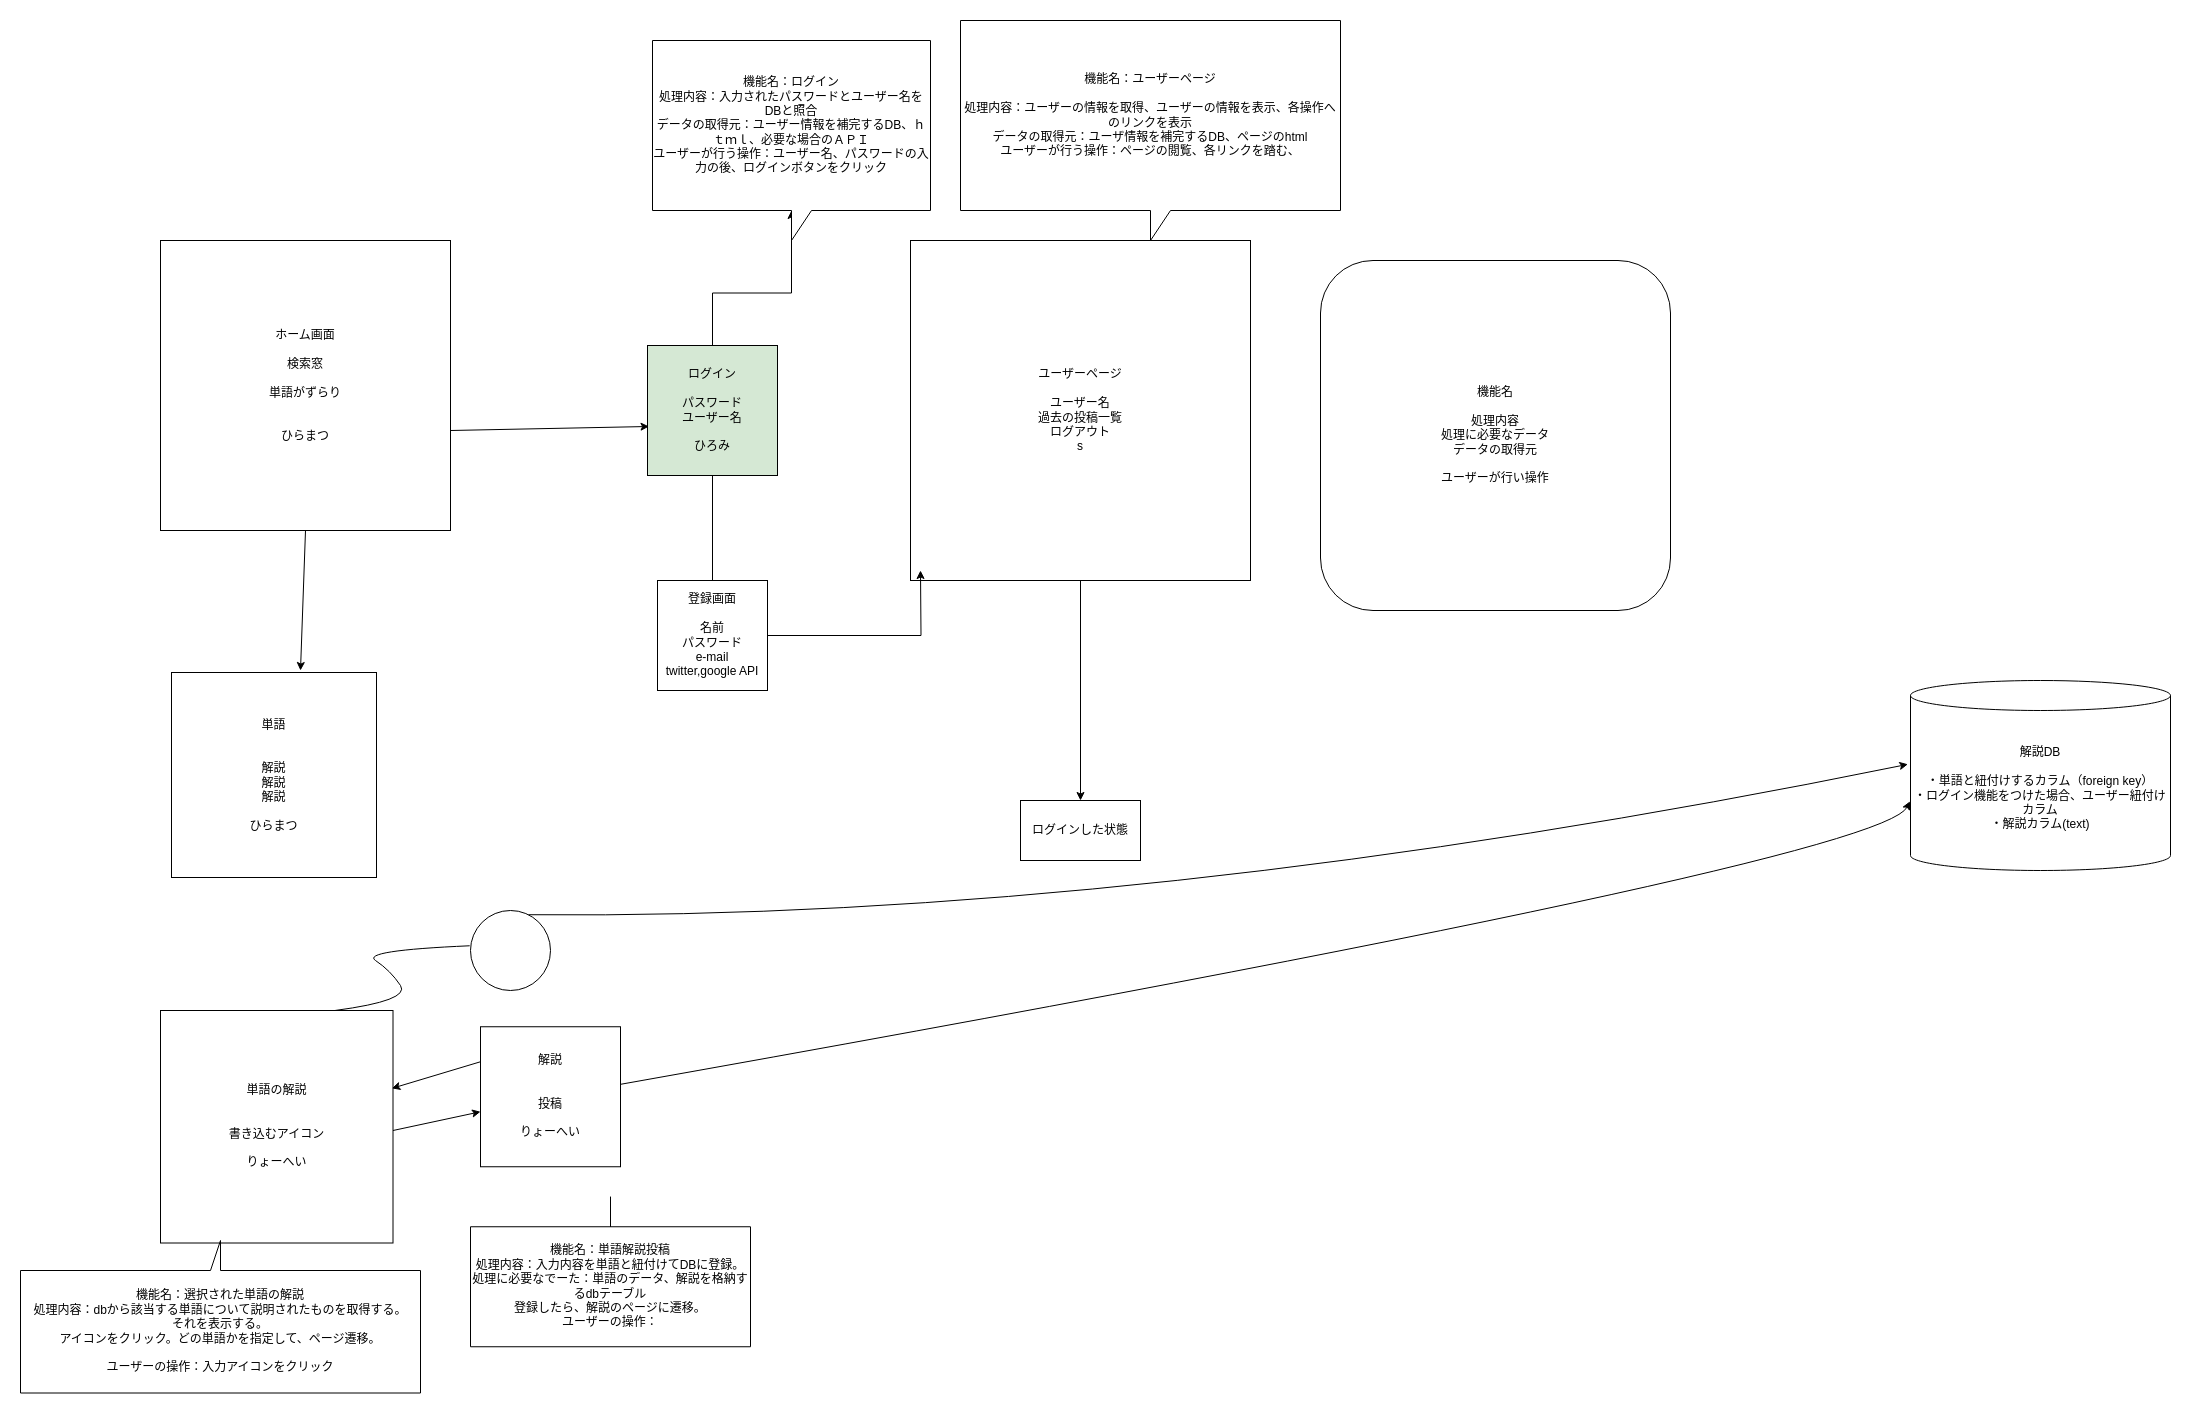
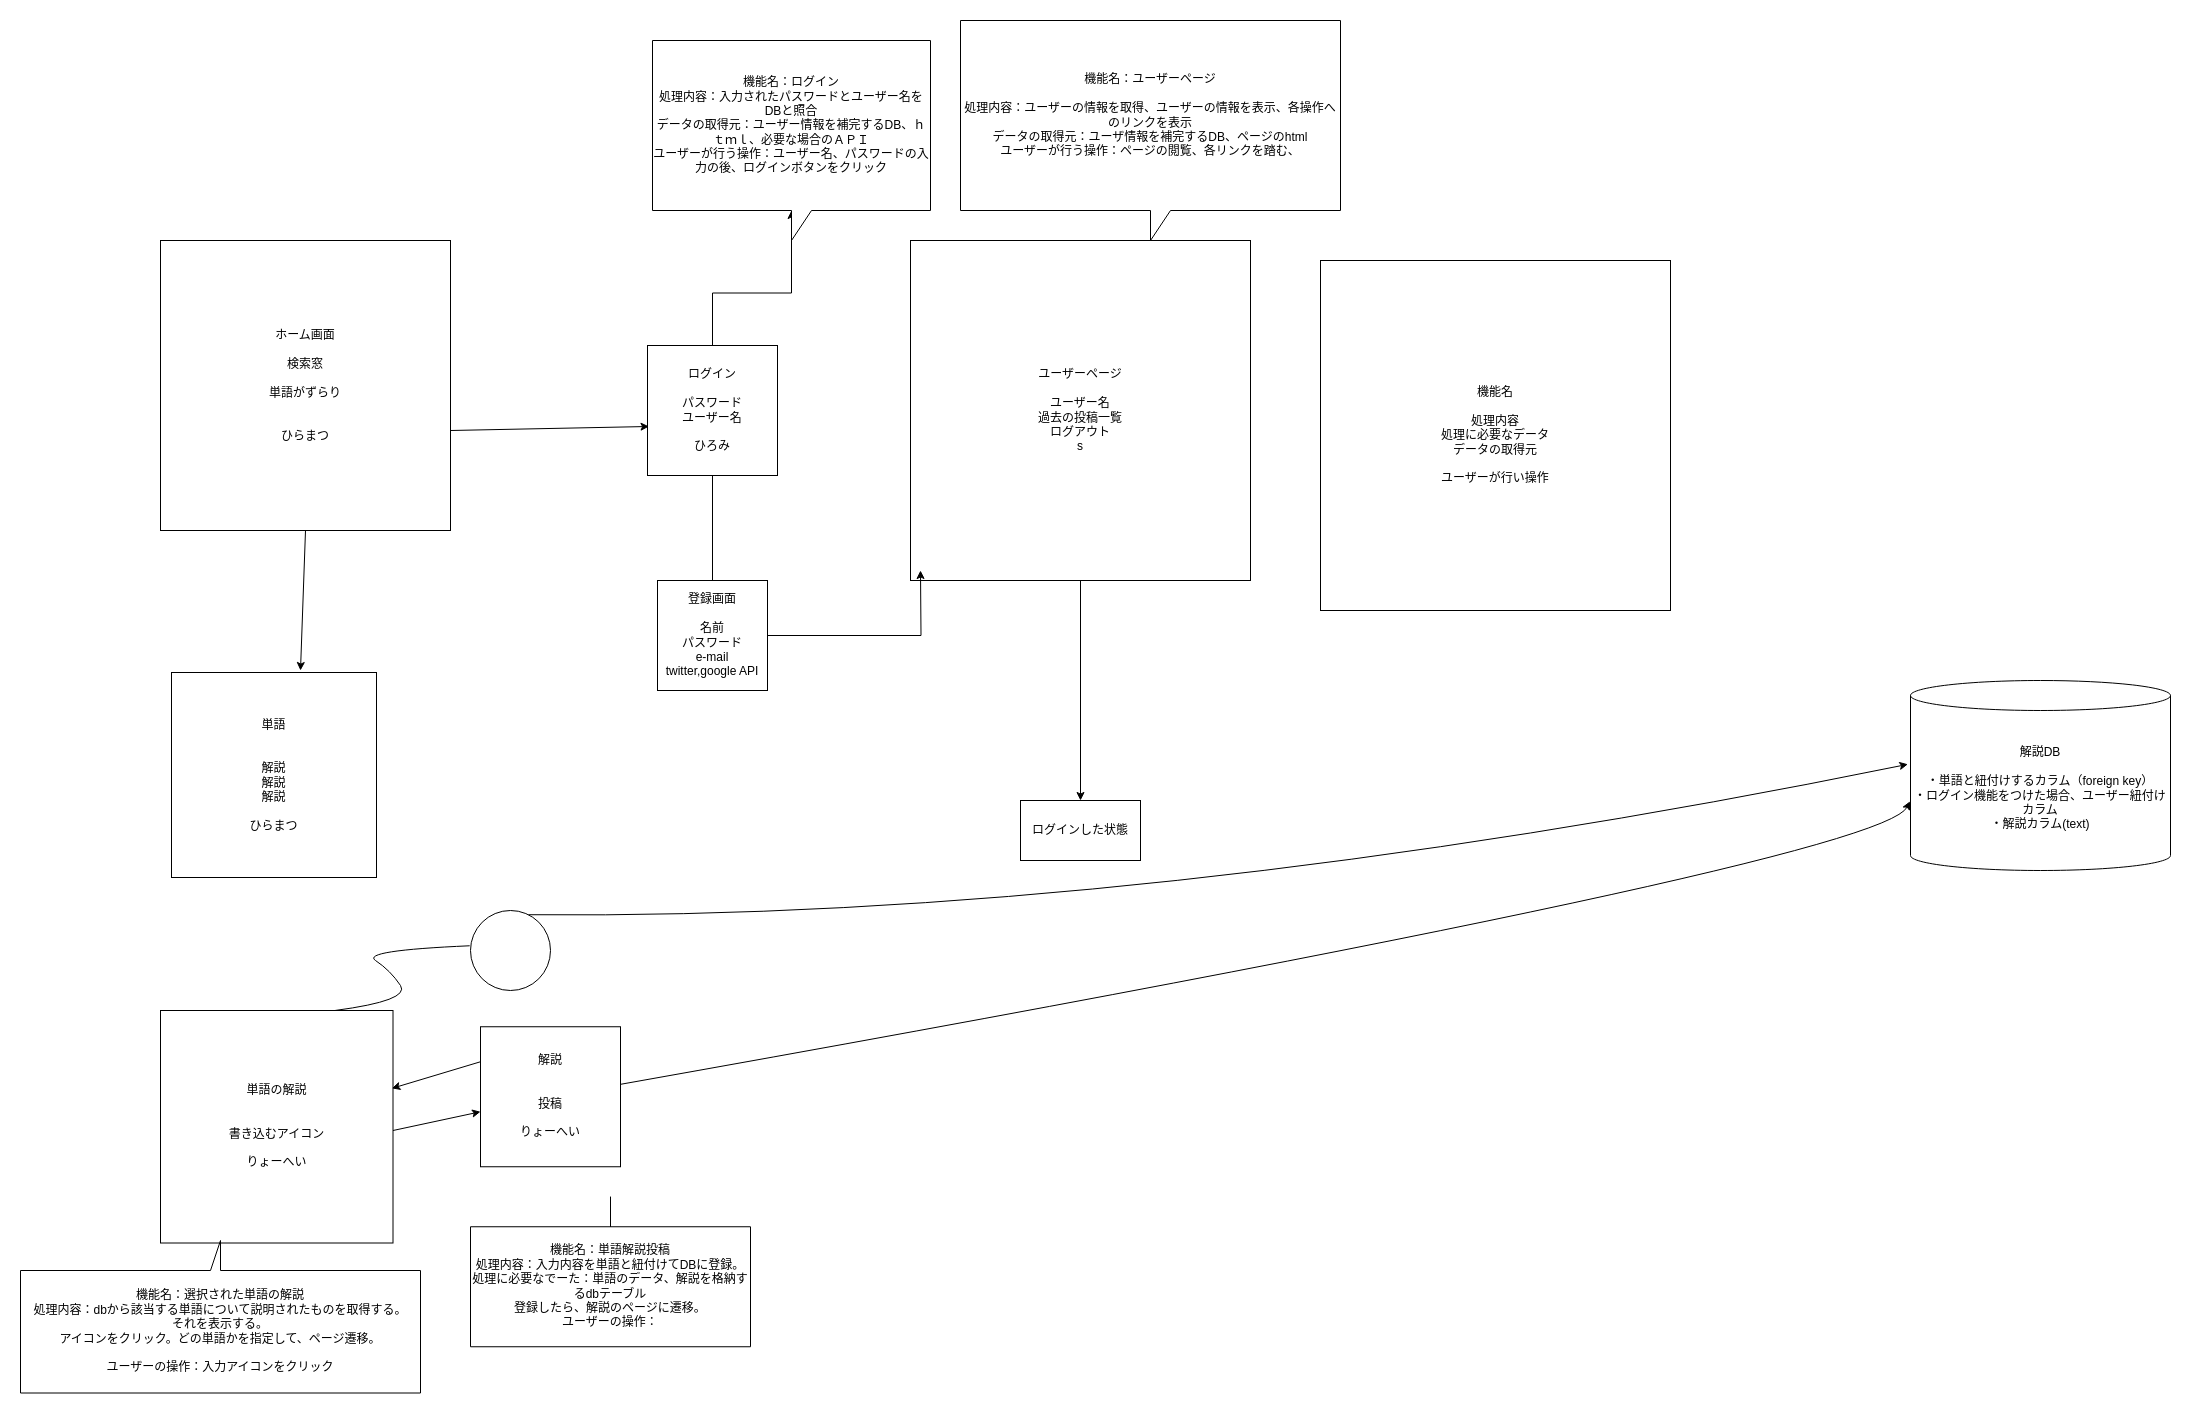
node "ログイン パスワード ユーザー名 ひろみ": fillcolor #d5e8d4 -> #ffffff
node "機能名 処理内容 処理に必要なデータ データの取得元 ユーザーが行い操作": shape rounded rectangle -> rectangle
